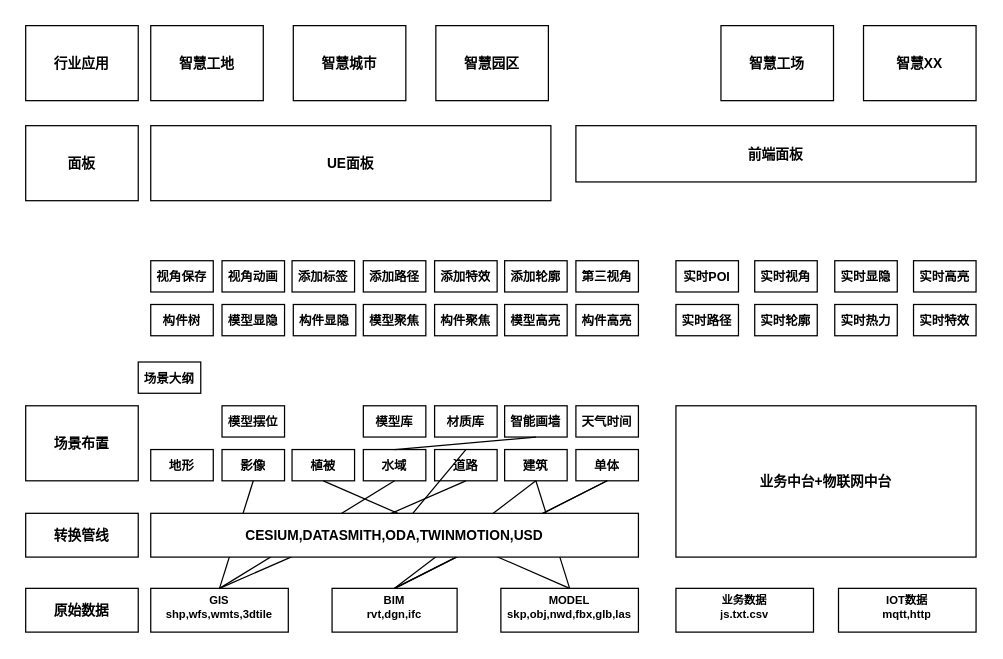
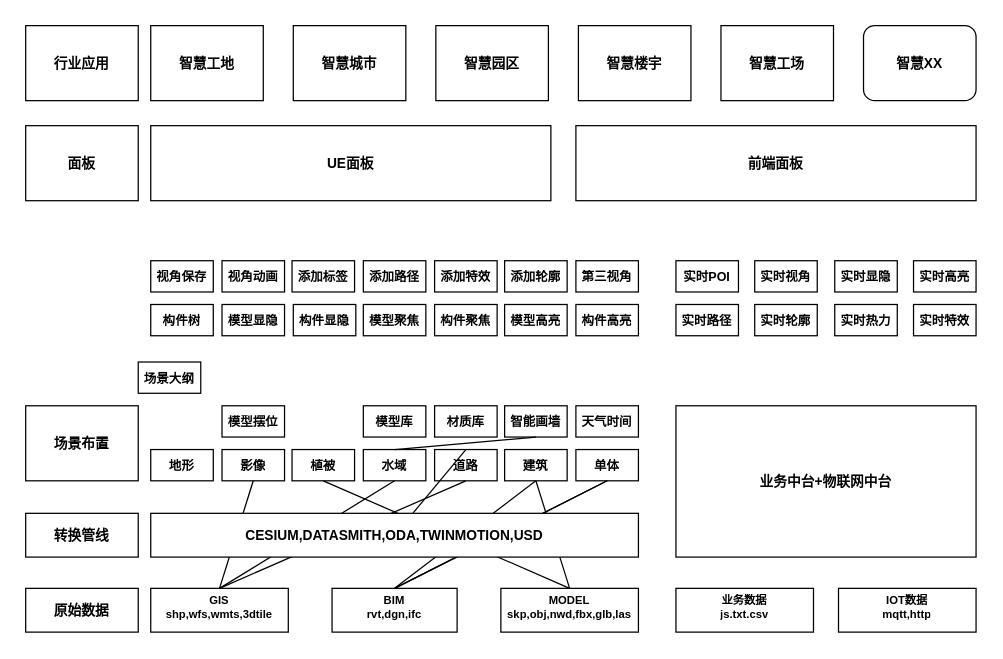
node "智慧楼宇": added
node "智慧XX": shape rectangle -> rounded rectangle
node "前端面板": size 400x56 -> 400x75
